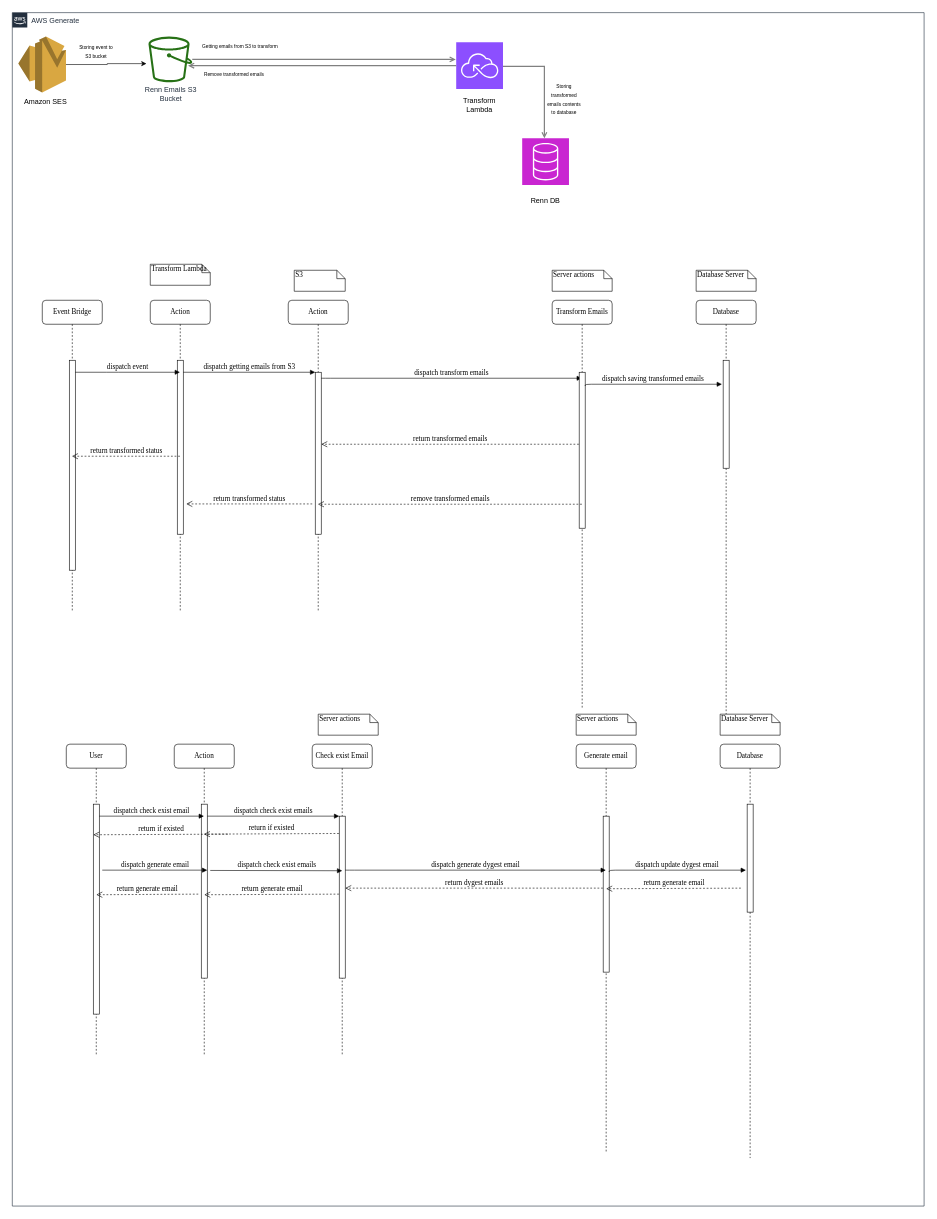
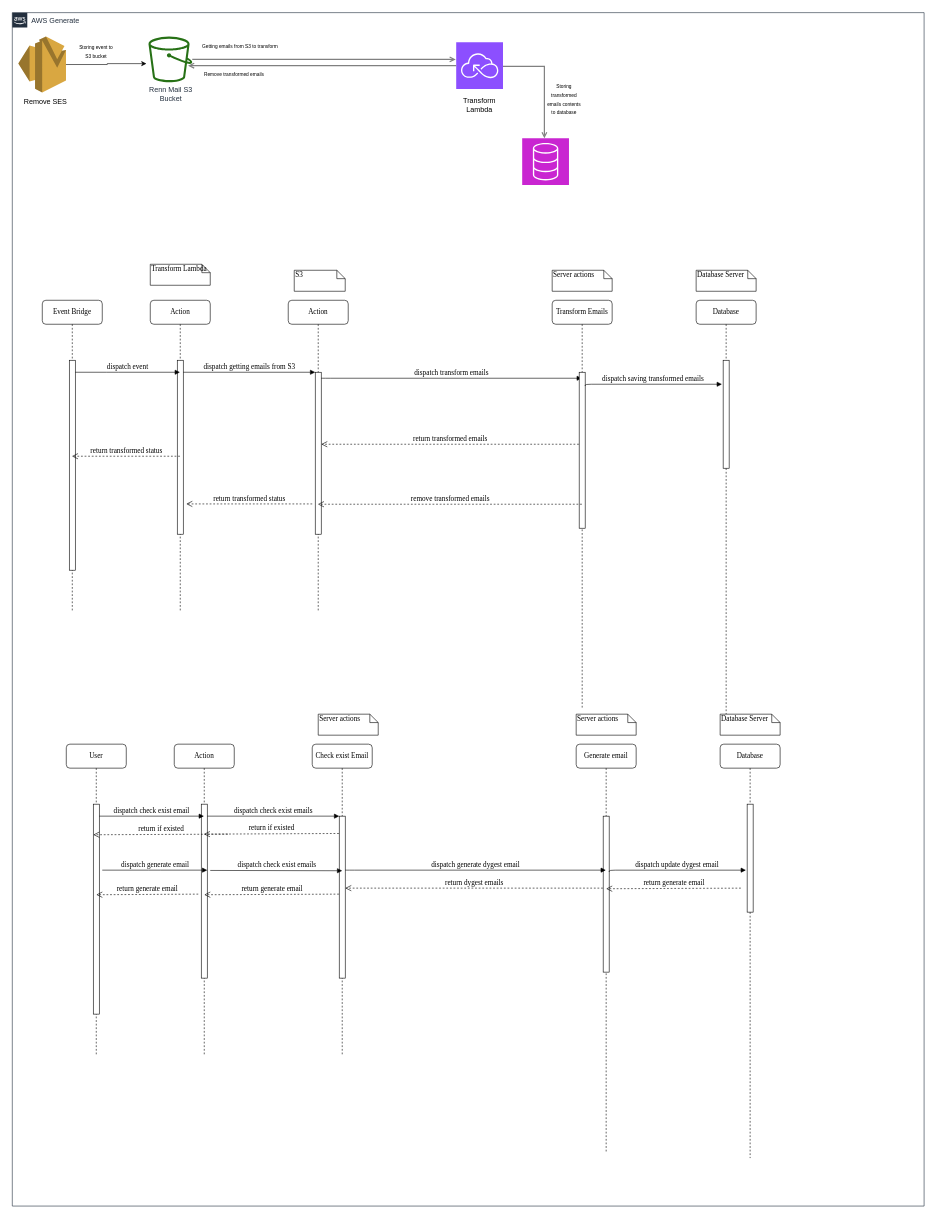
node "Renn Emails S3 Bucket": label "Renn Emails S3 Bucket" -> "Renn Mail S3 Bucket"
node "Amazon SES": label "Amazon SES" -> "Remove SES"
node "Renn DB": removed
